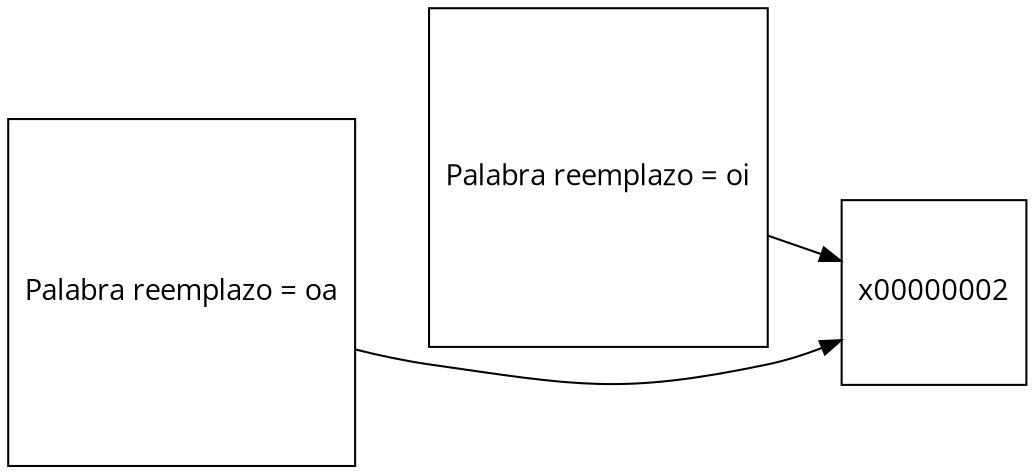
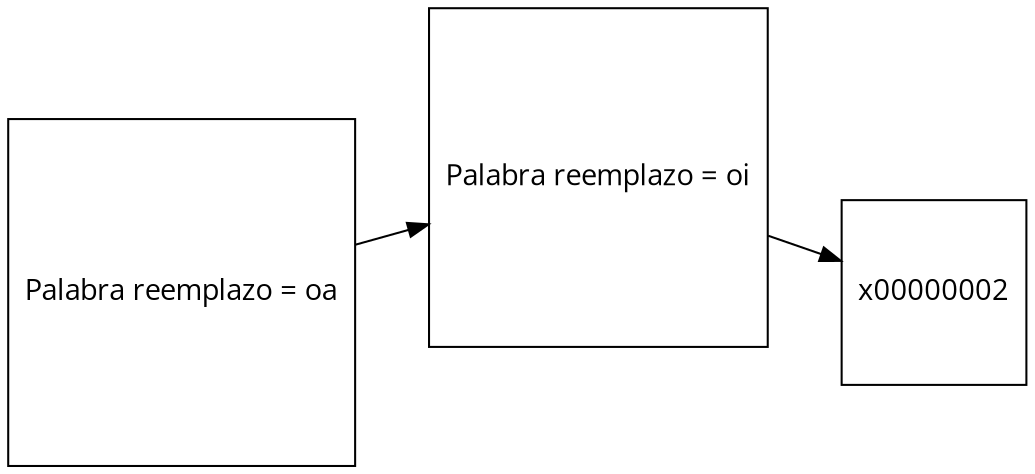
edge "Palabra reemplazo = oa" -> "x00000002": now "Palabra reemplazo = oa" -> "Palabra reemplazo = oi"
